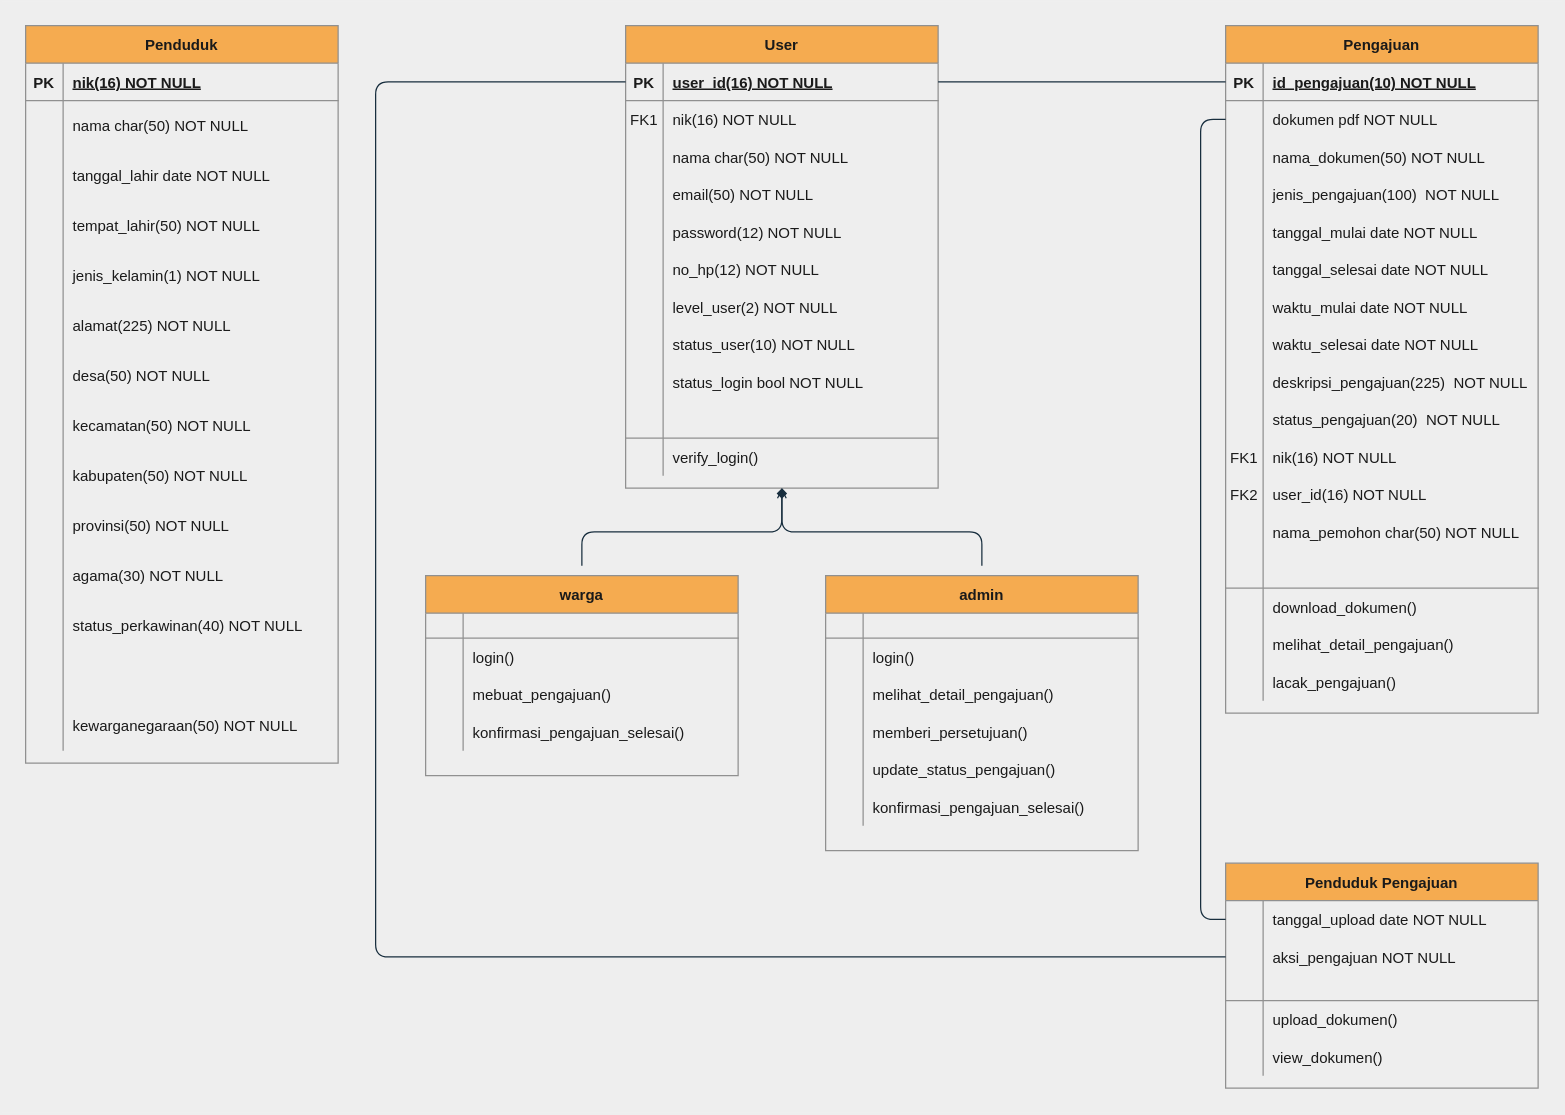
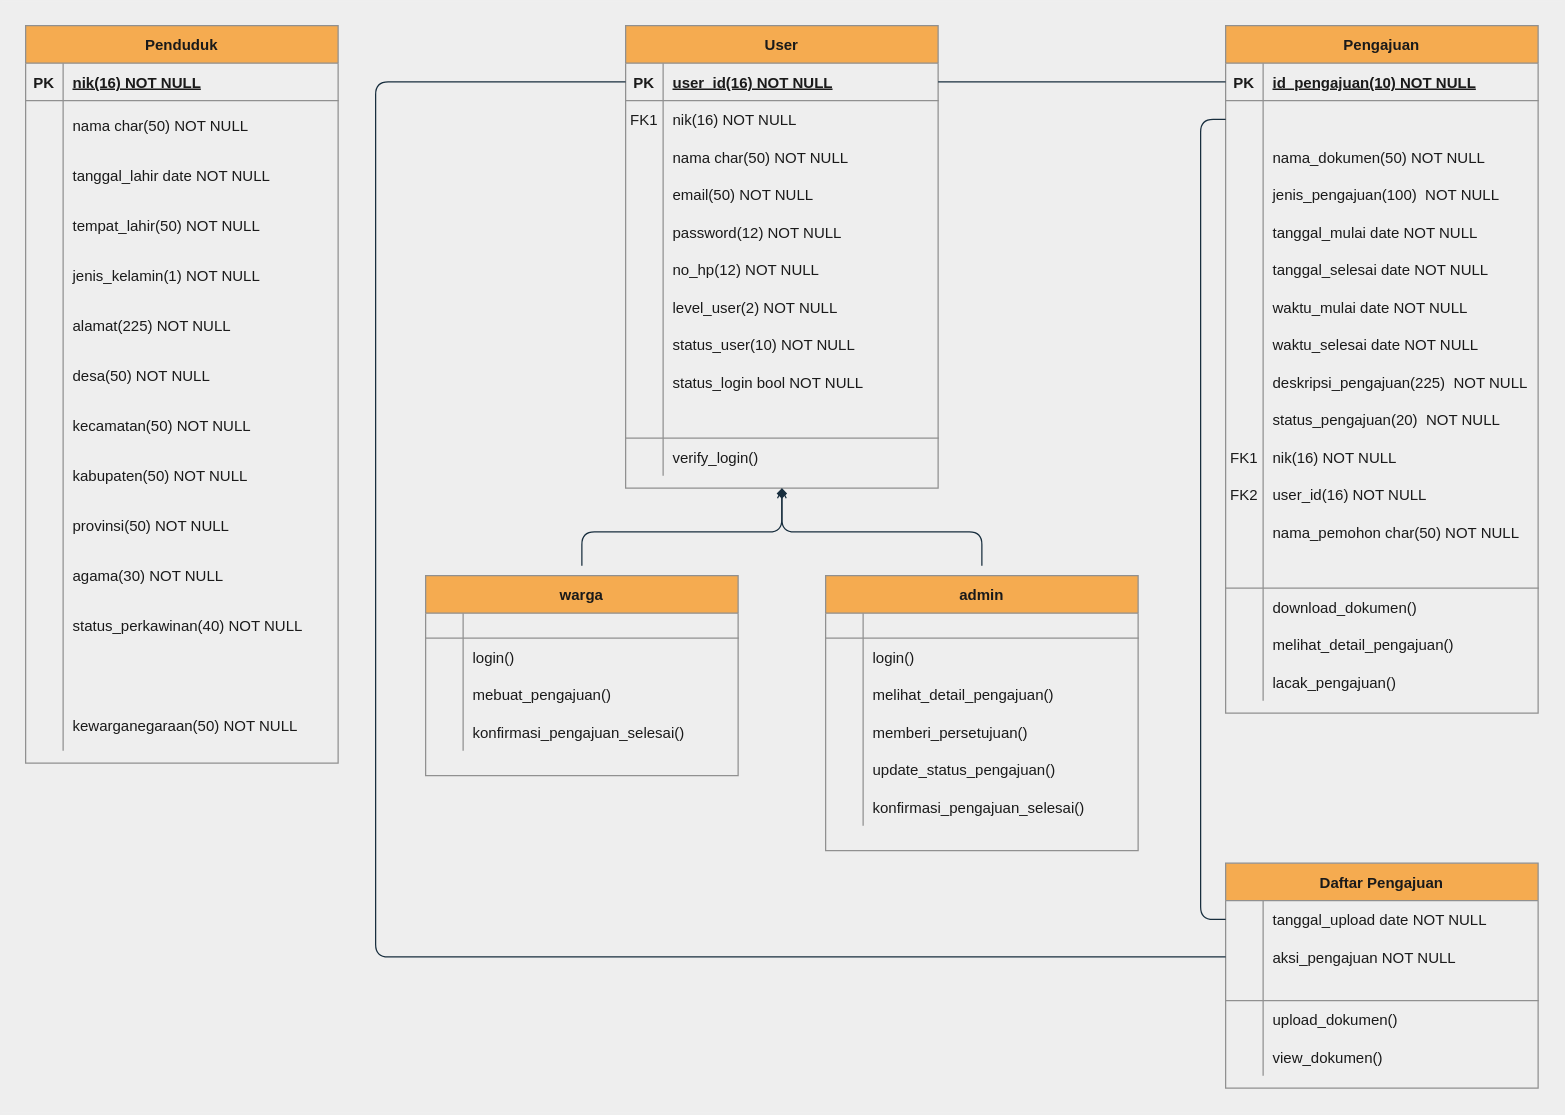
node "dokumen pdf NOT NULL": removed
node "Penduduk Pengajuan": label "Penduduk Pengajuan" -> "Daftar Pengajuan"
